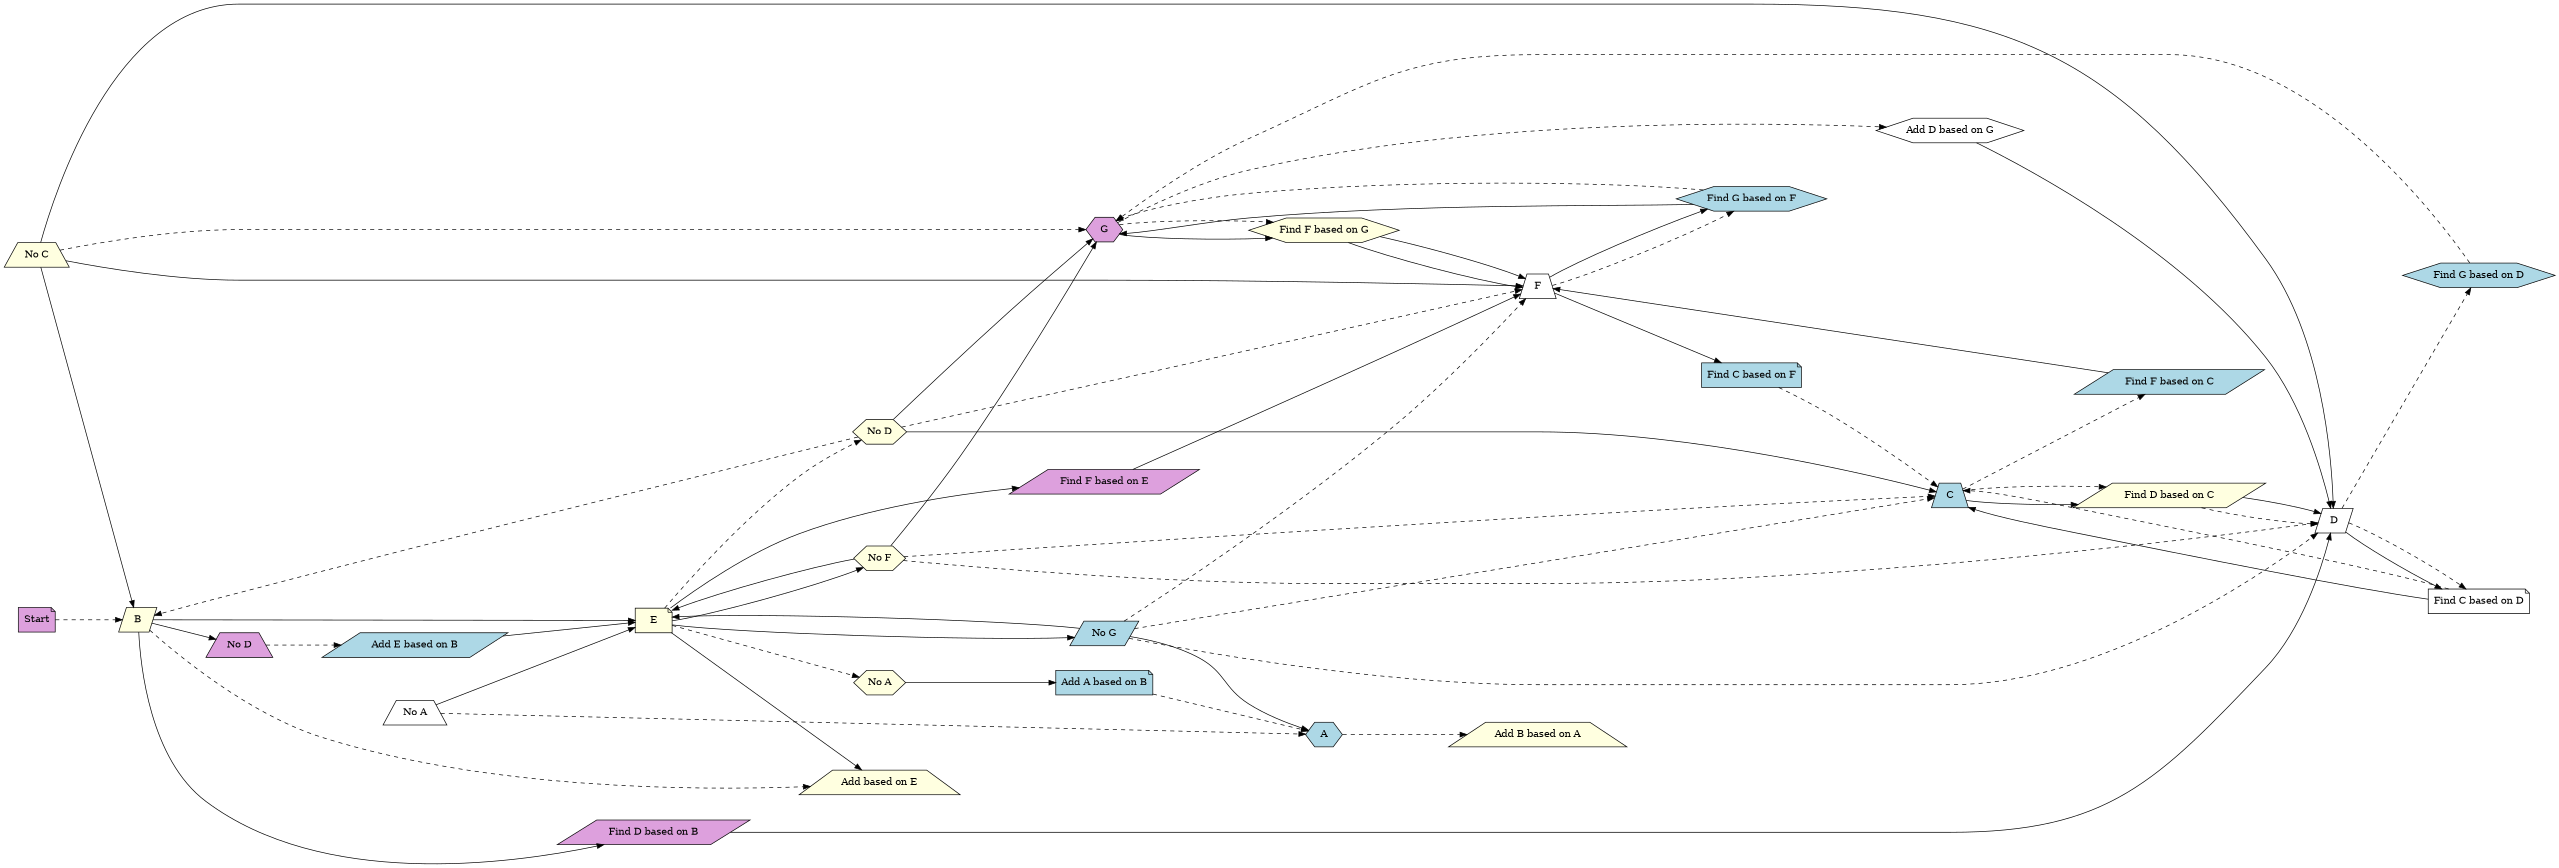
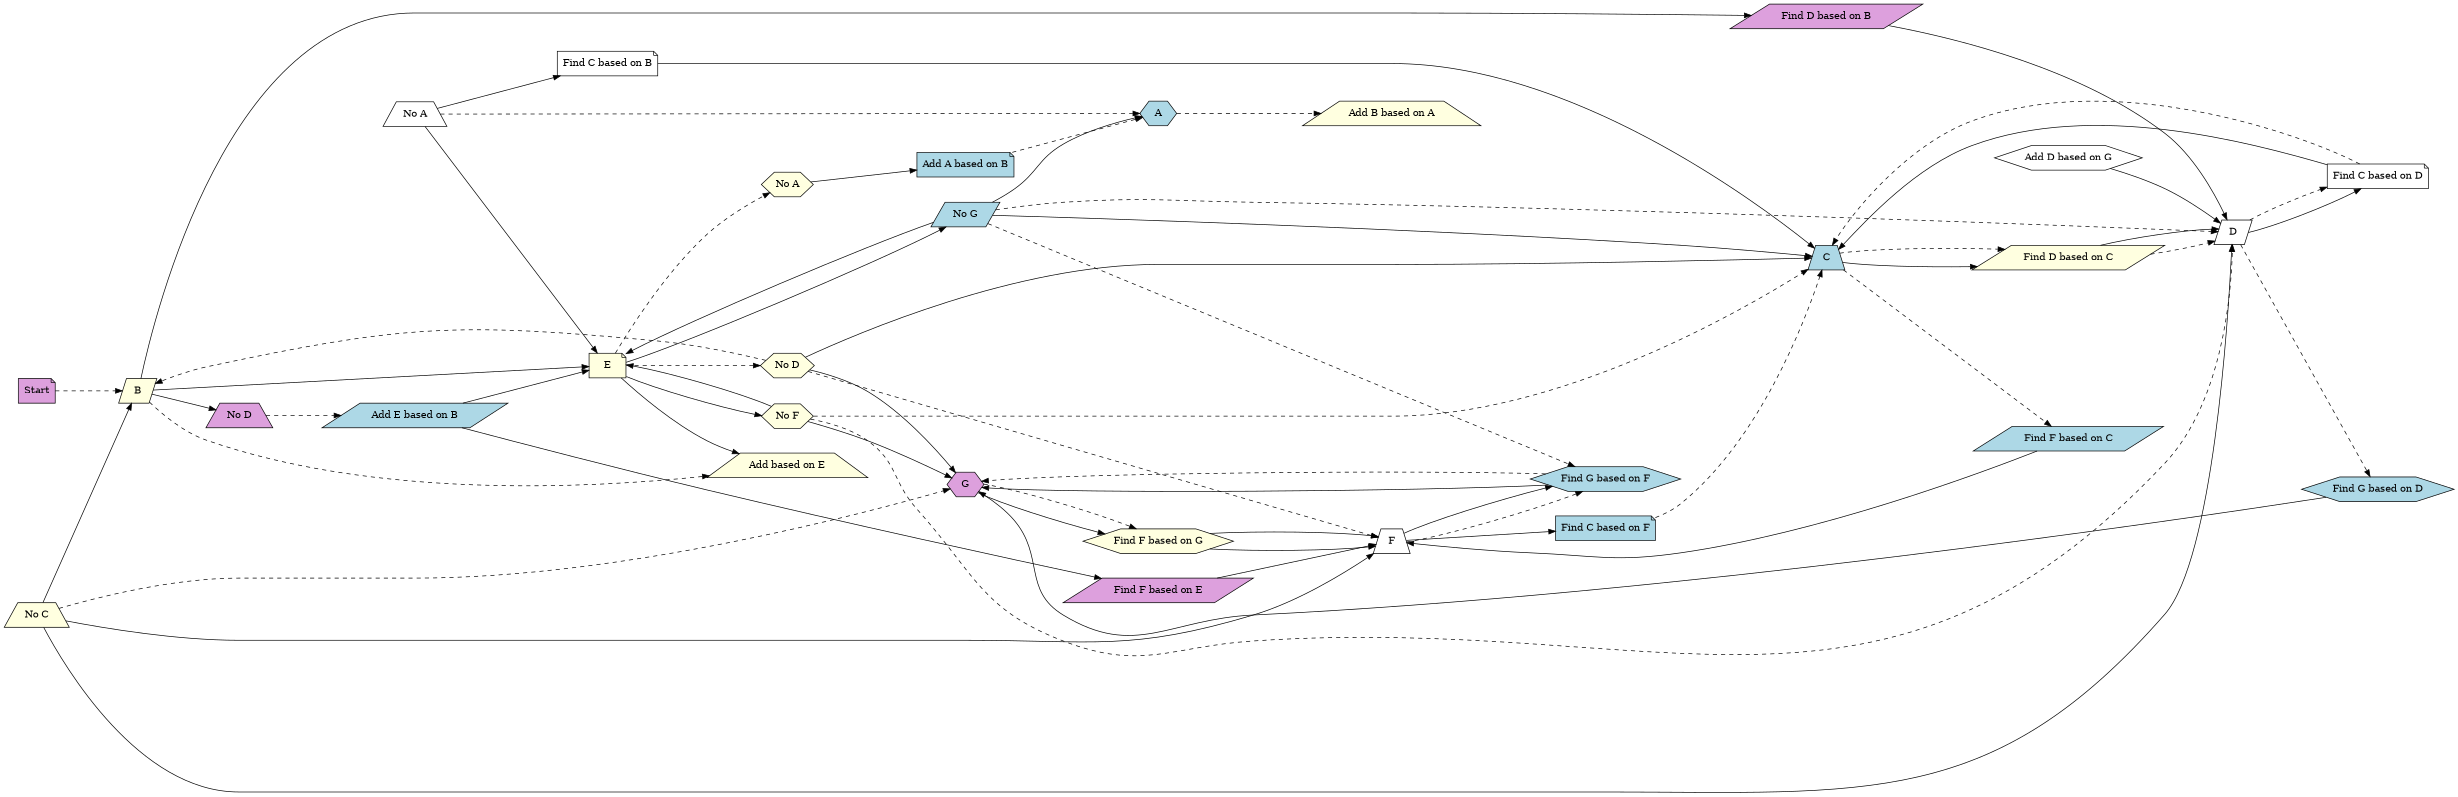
edge "Find G based on D" -> "G": style dashed -> solid
node "Find C based on B": added
edge "G" -> "Add D based on G": removed
edge "No G" -> "F": now "No G" -> "Find G based on F"
edge "E" -> "Find F based on E": now "Add E based on B" -> "Find F based on E"
edge "No G" -> "C": style dashed -> solid
